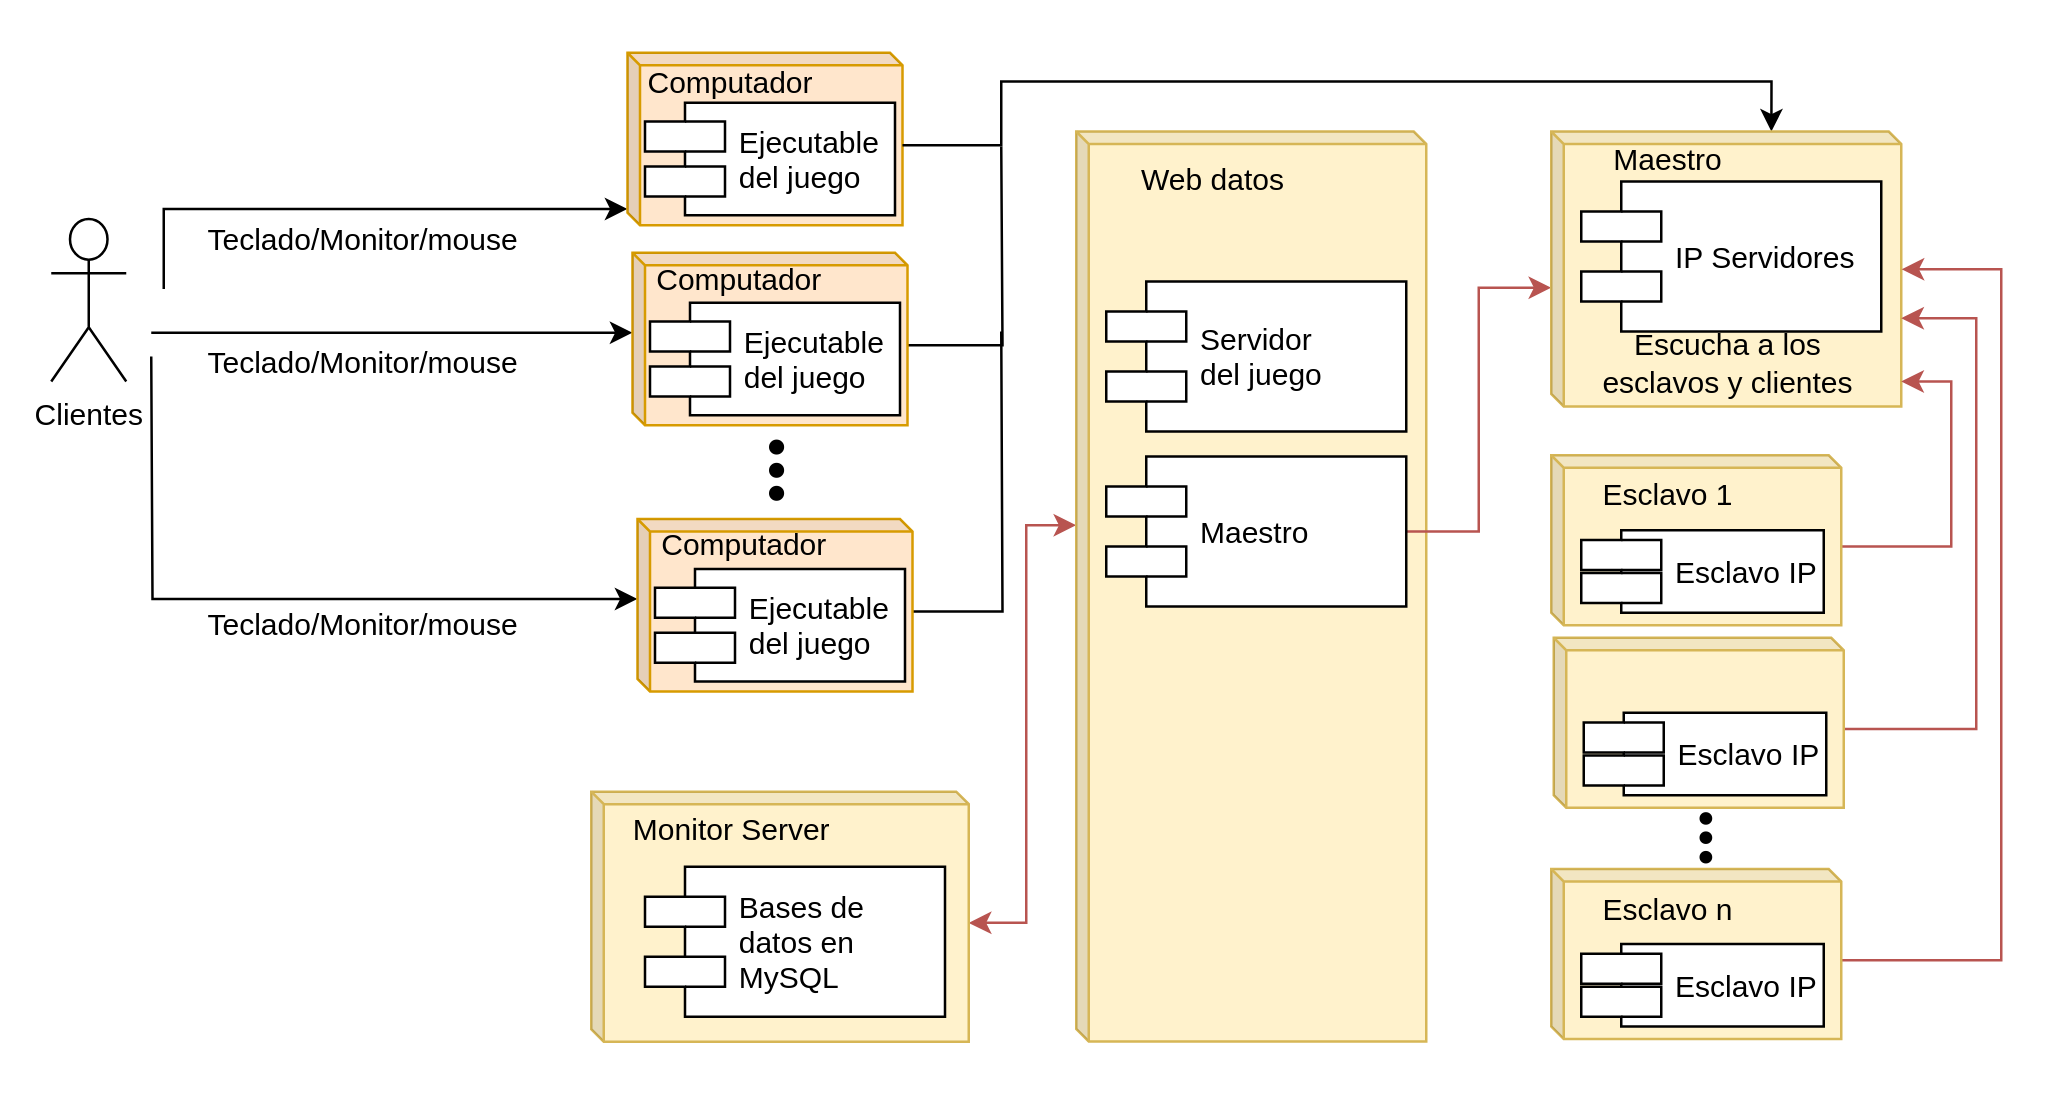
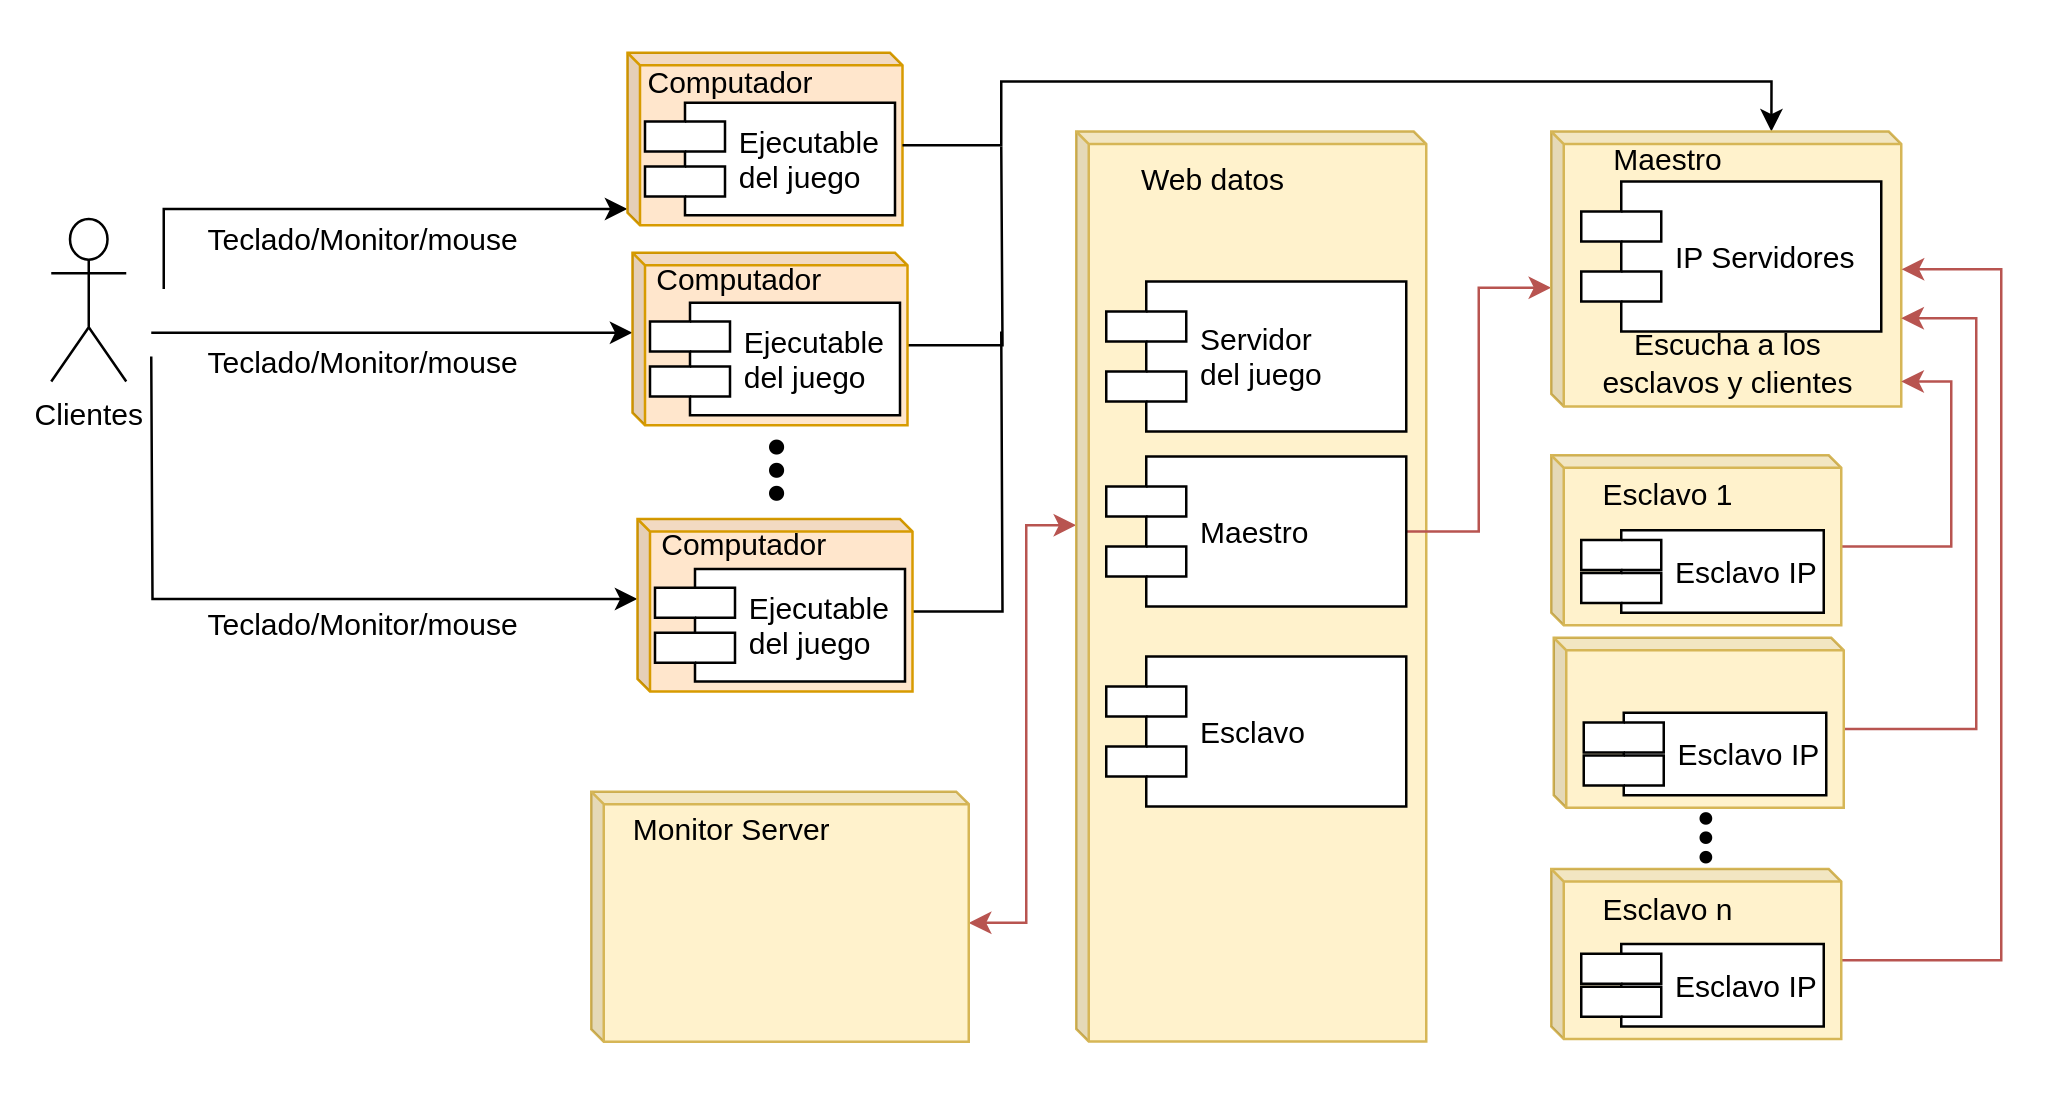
node "Esclavo": added
node "Bases de datos en MySQL": removed
